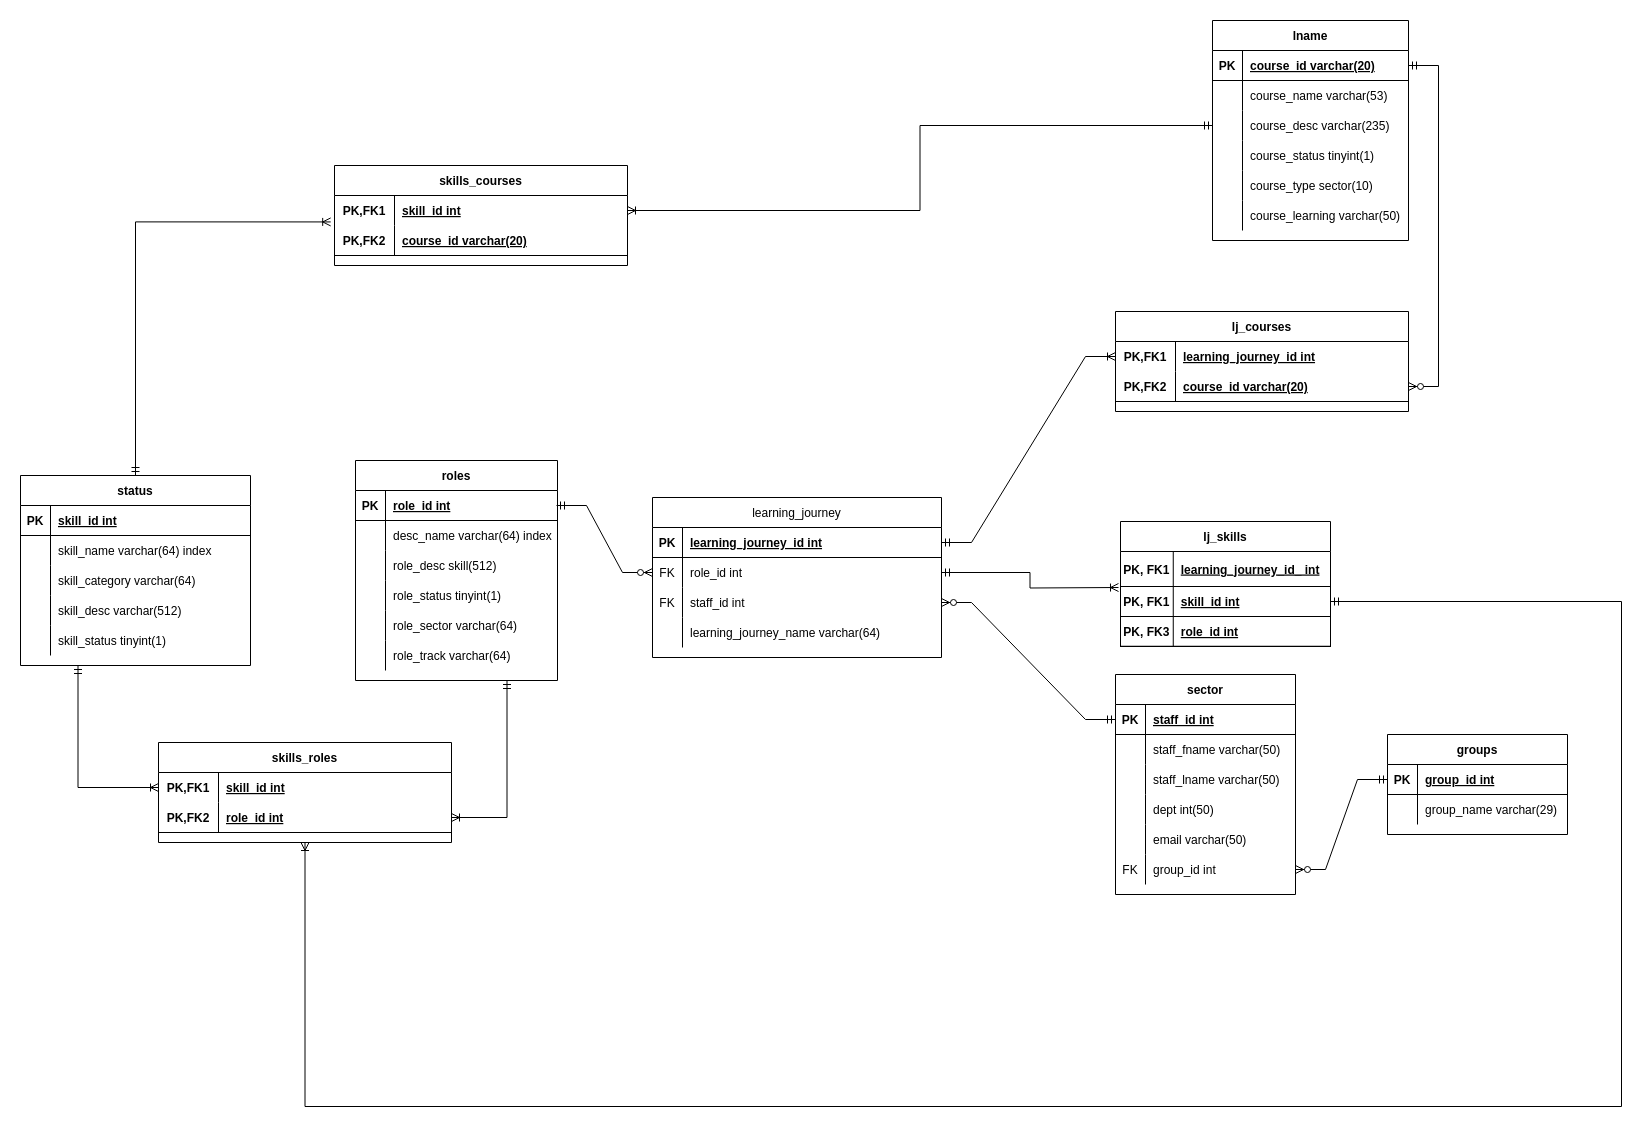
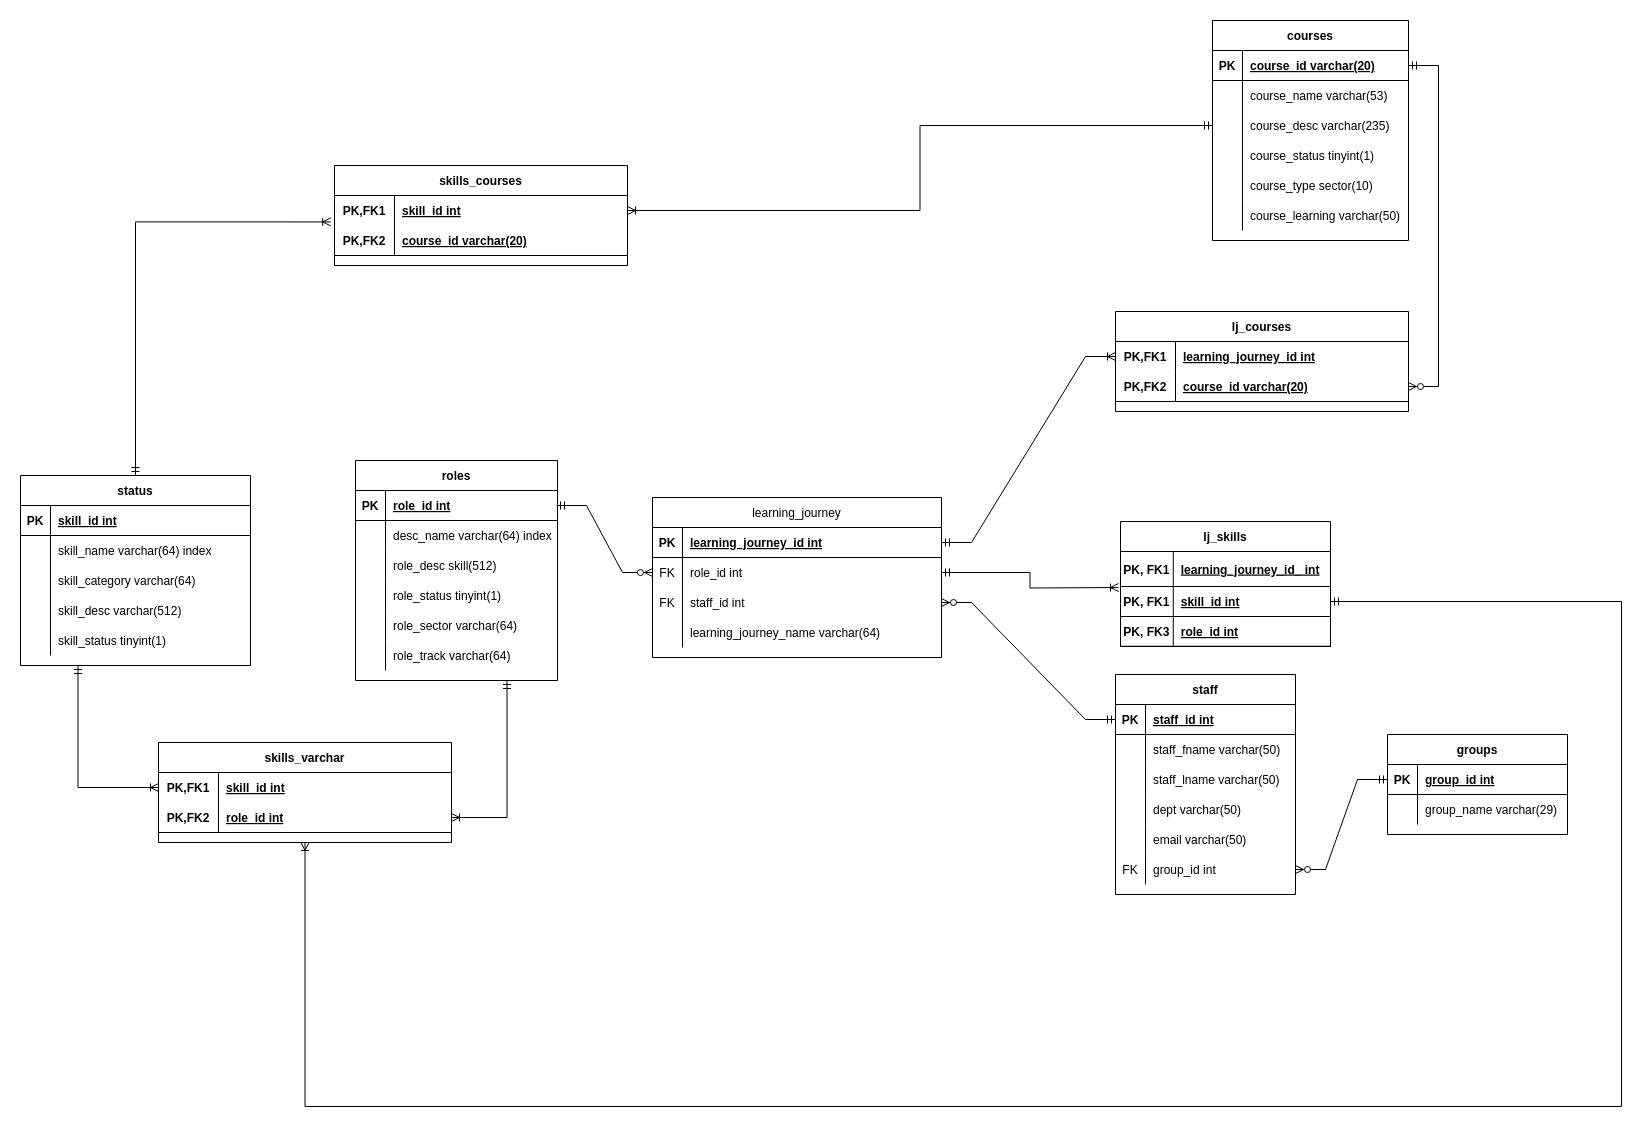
node "lname": label "lname" -> "courses"
node "sector": label "sector" -> "staff"
node "skills_roles": label "skills_roles" -> "skills_varchar"
node "dept int(50)": label "dept int(50)" -> "dept varchar(50)"
